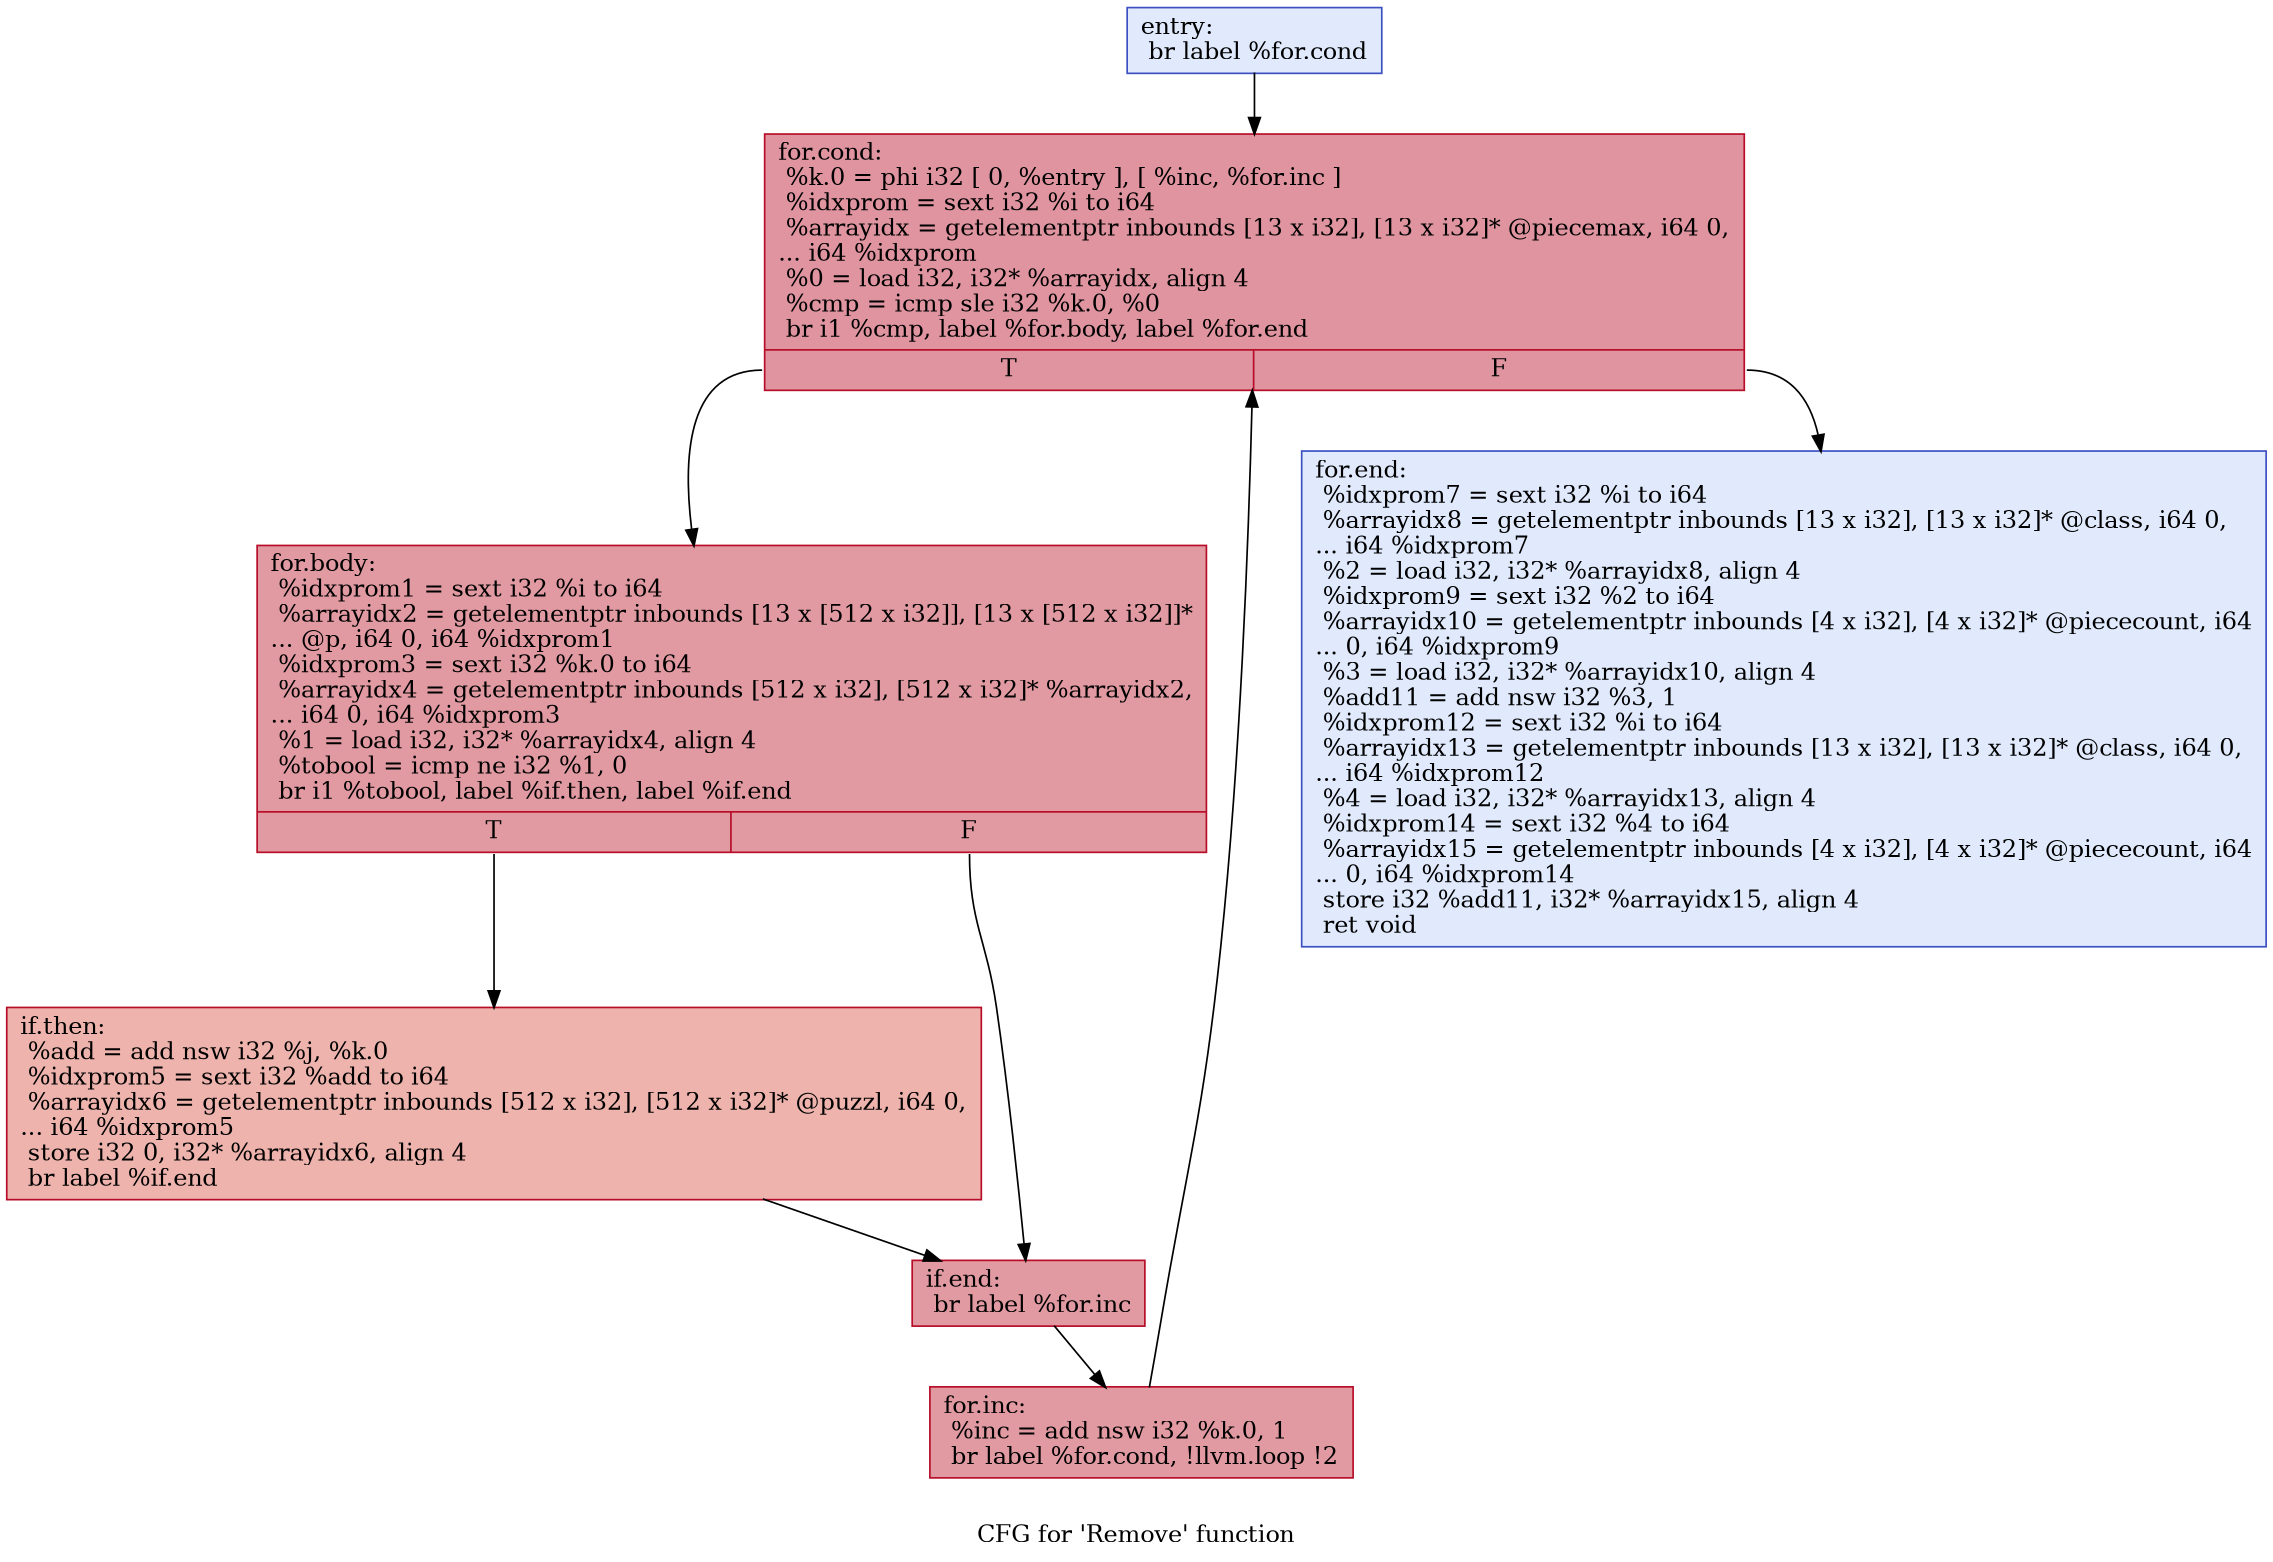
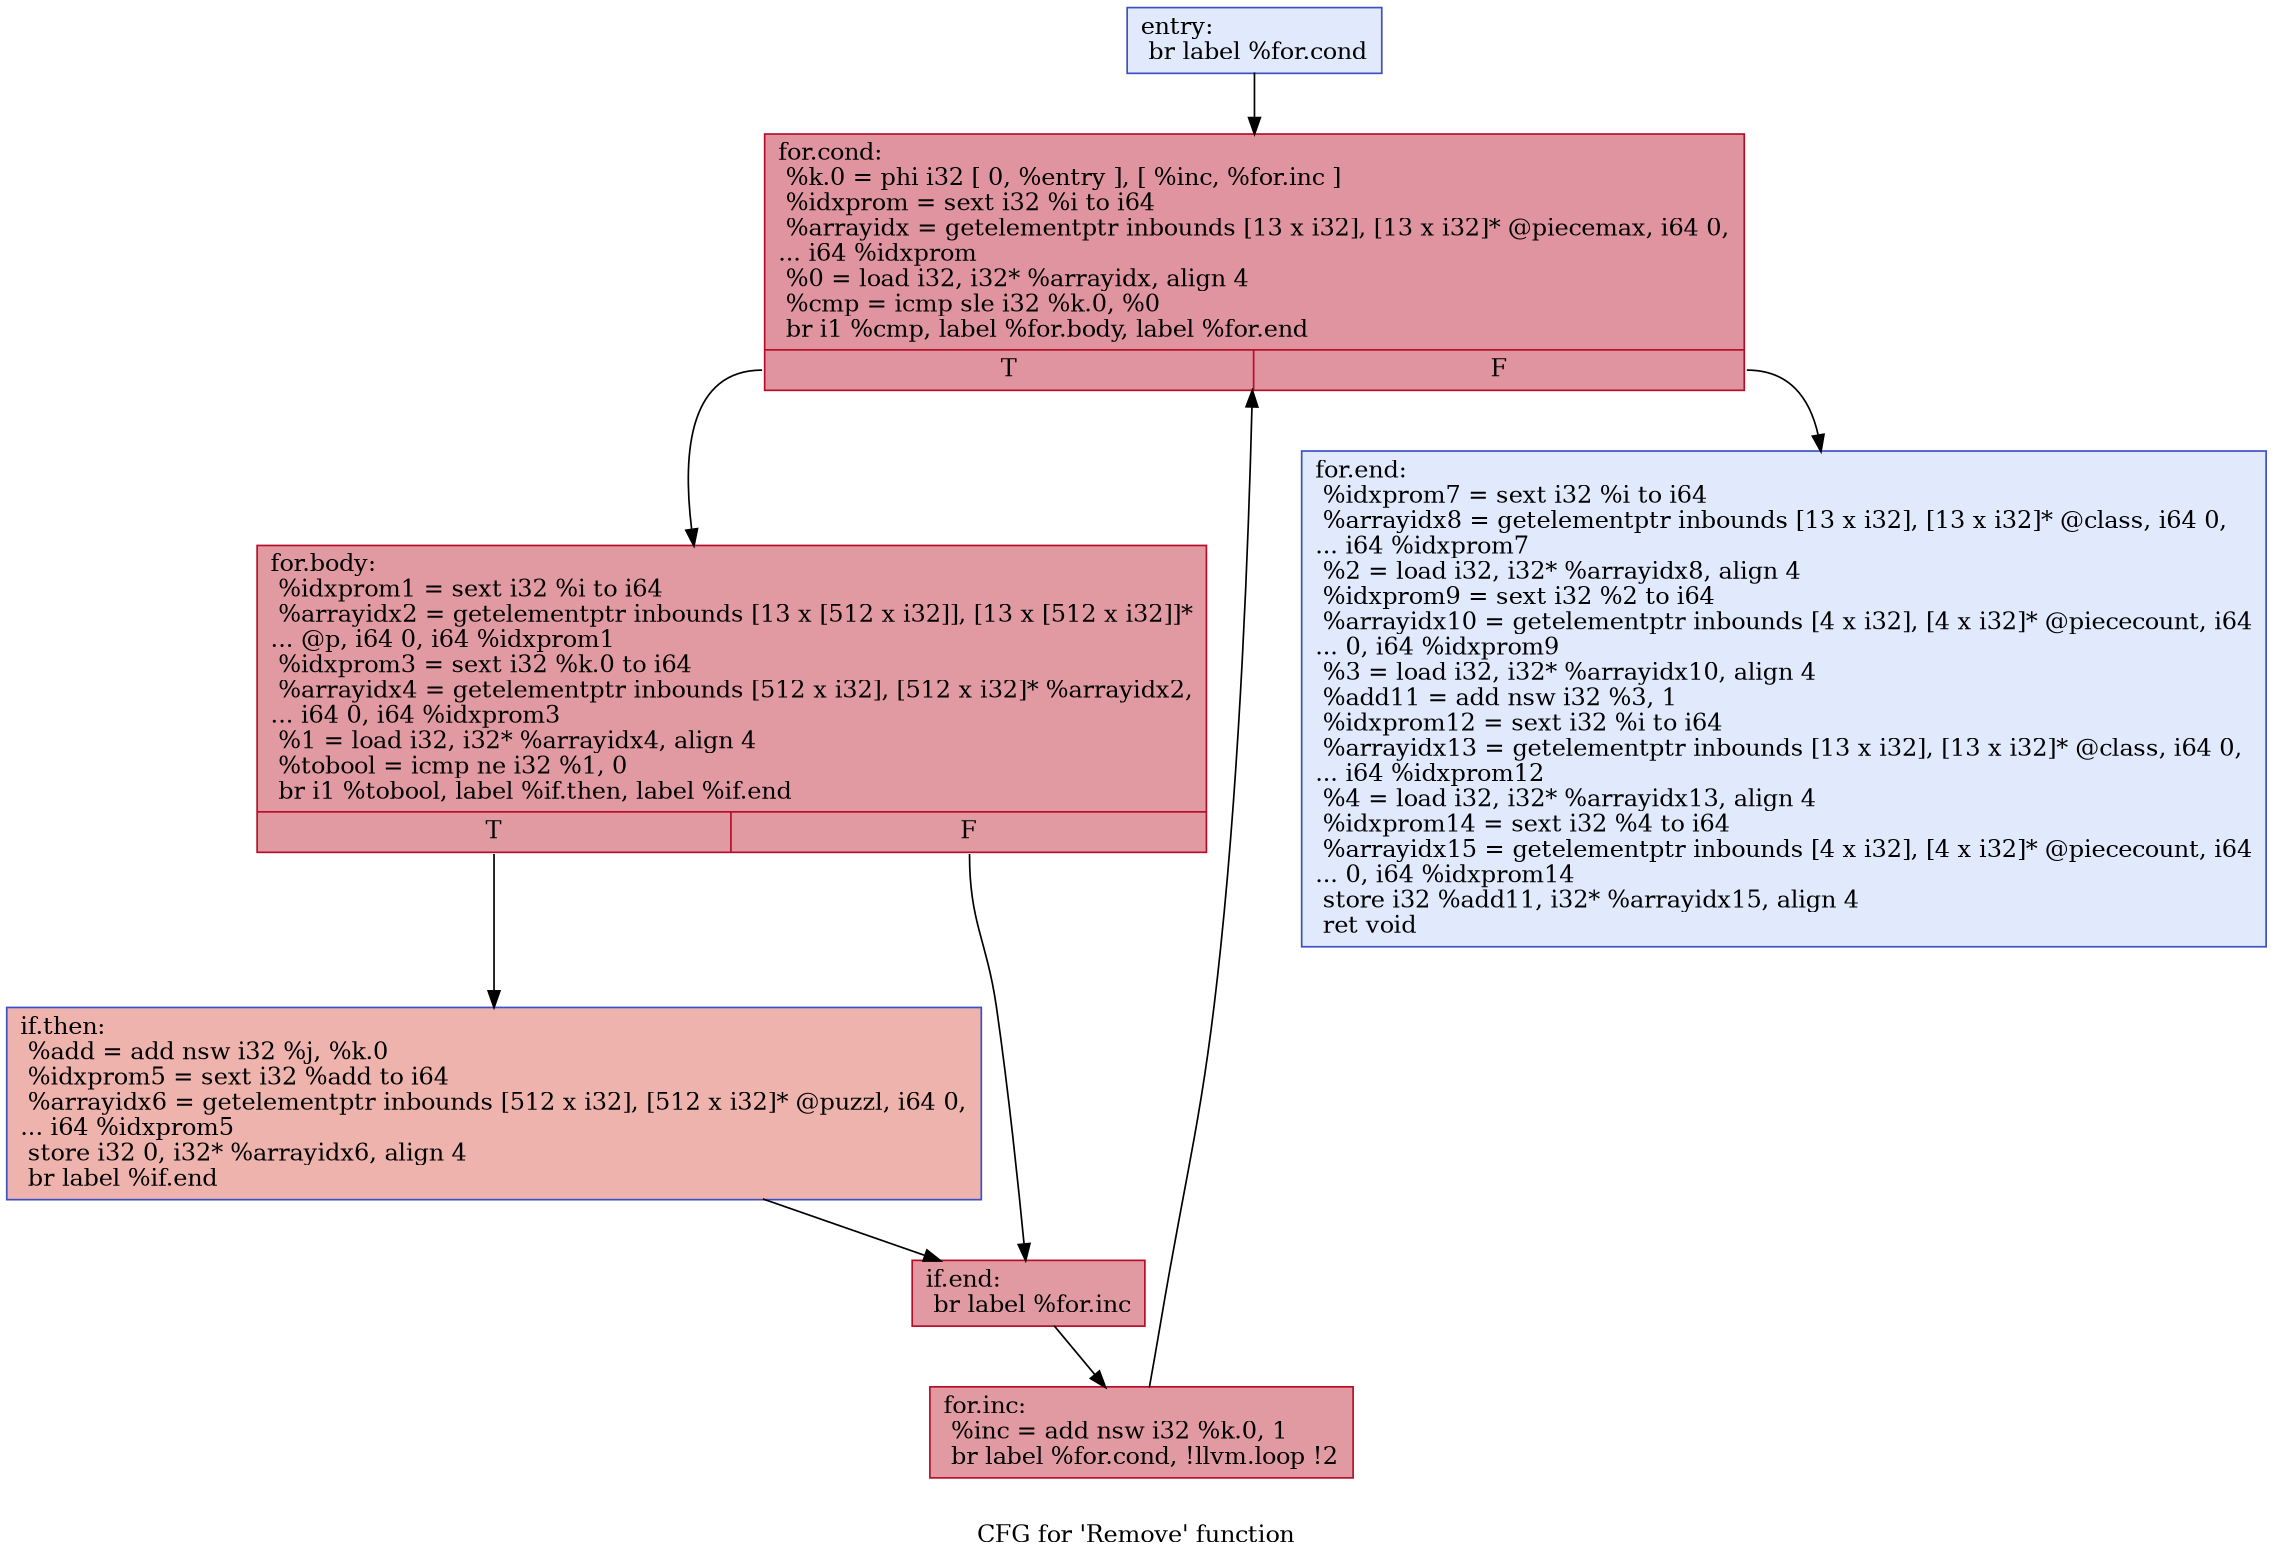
node "if.then:": color #b70d28ff -> #3d50c3ff
